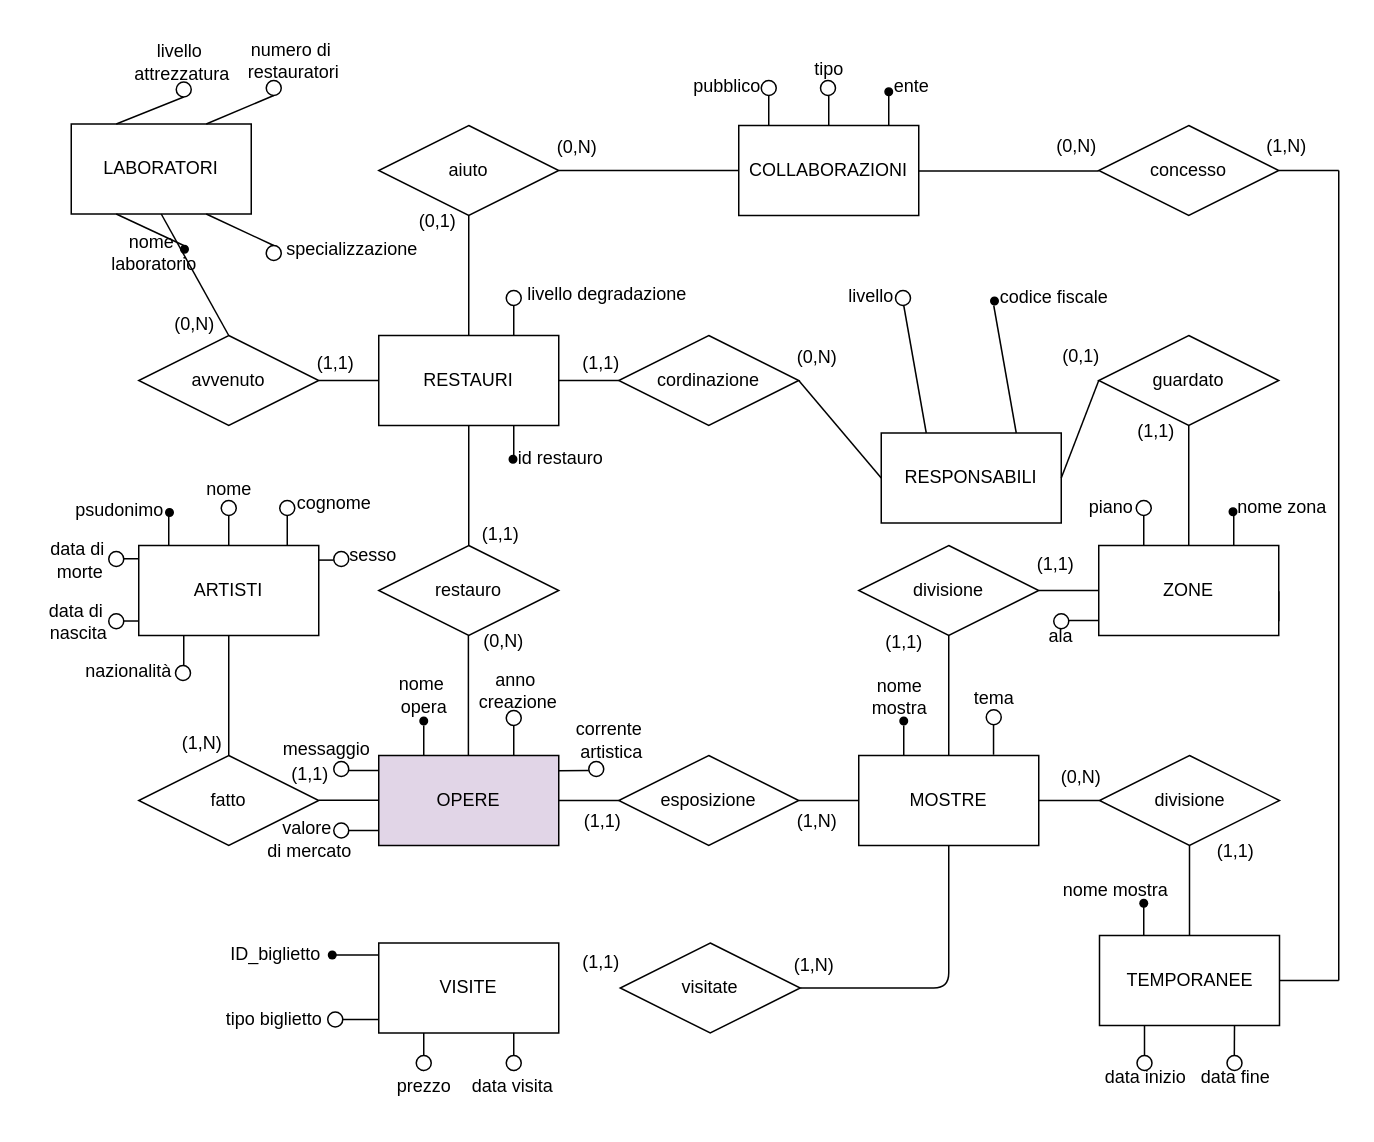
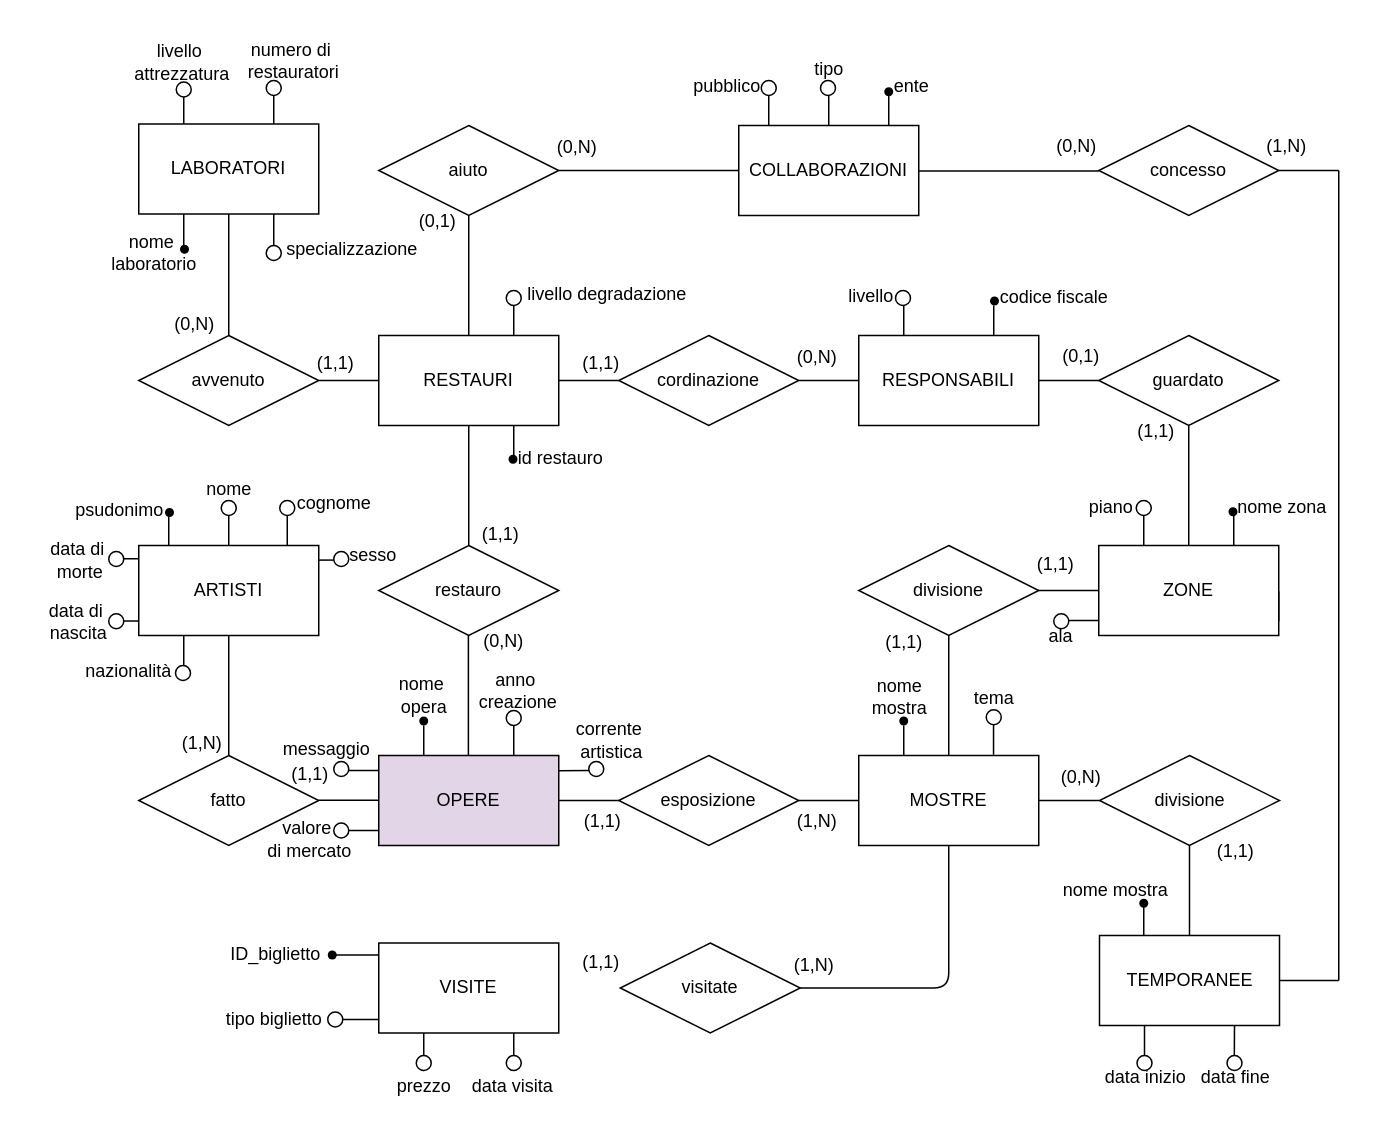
node "LABORATORI": moved (161, 169) -> (229, 169)
node "RESPONSABILI": moved (971, 478) -> (949, 380)
